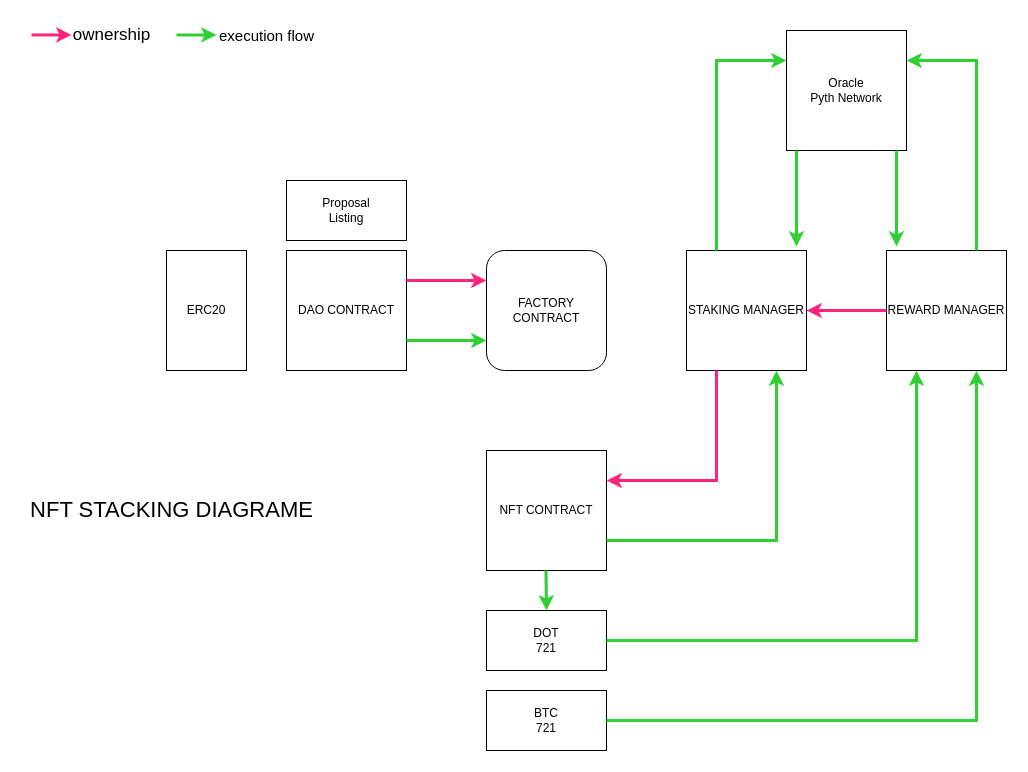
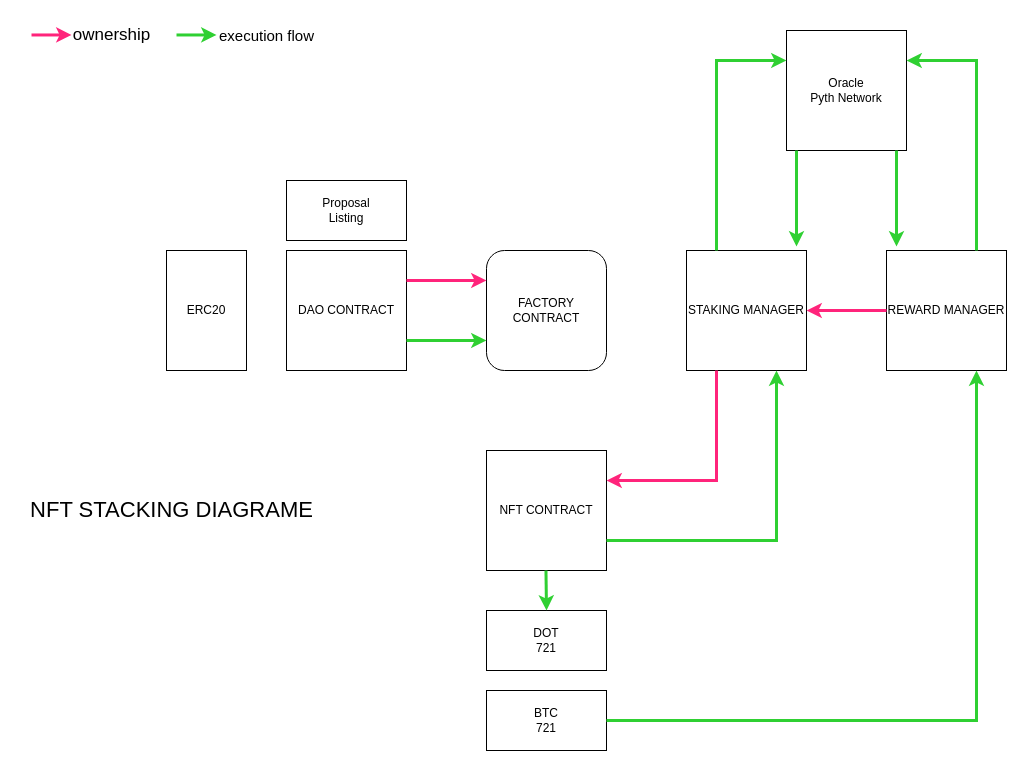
edge "DOT 721" -> "REWARD MANAGER": removed
